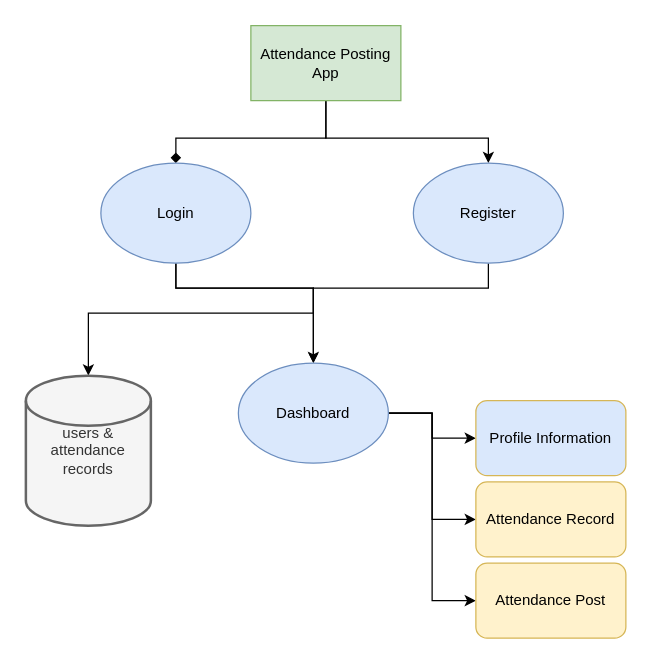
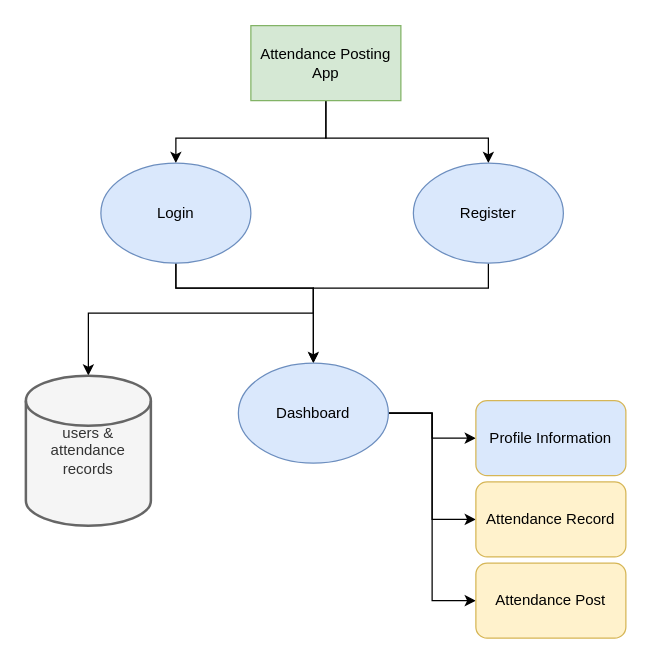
edge "Attendance Posting App" -> "Login": arrowhead diamond -> classic
